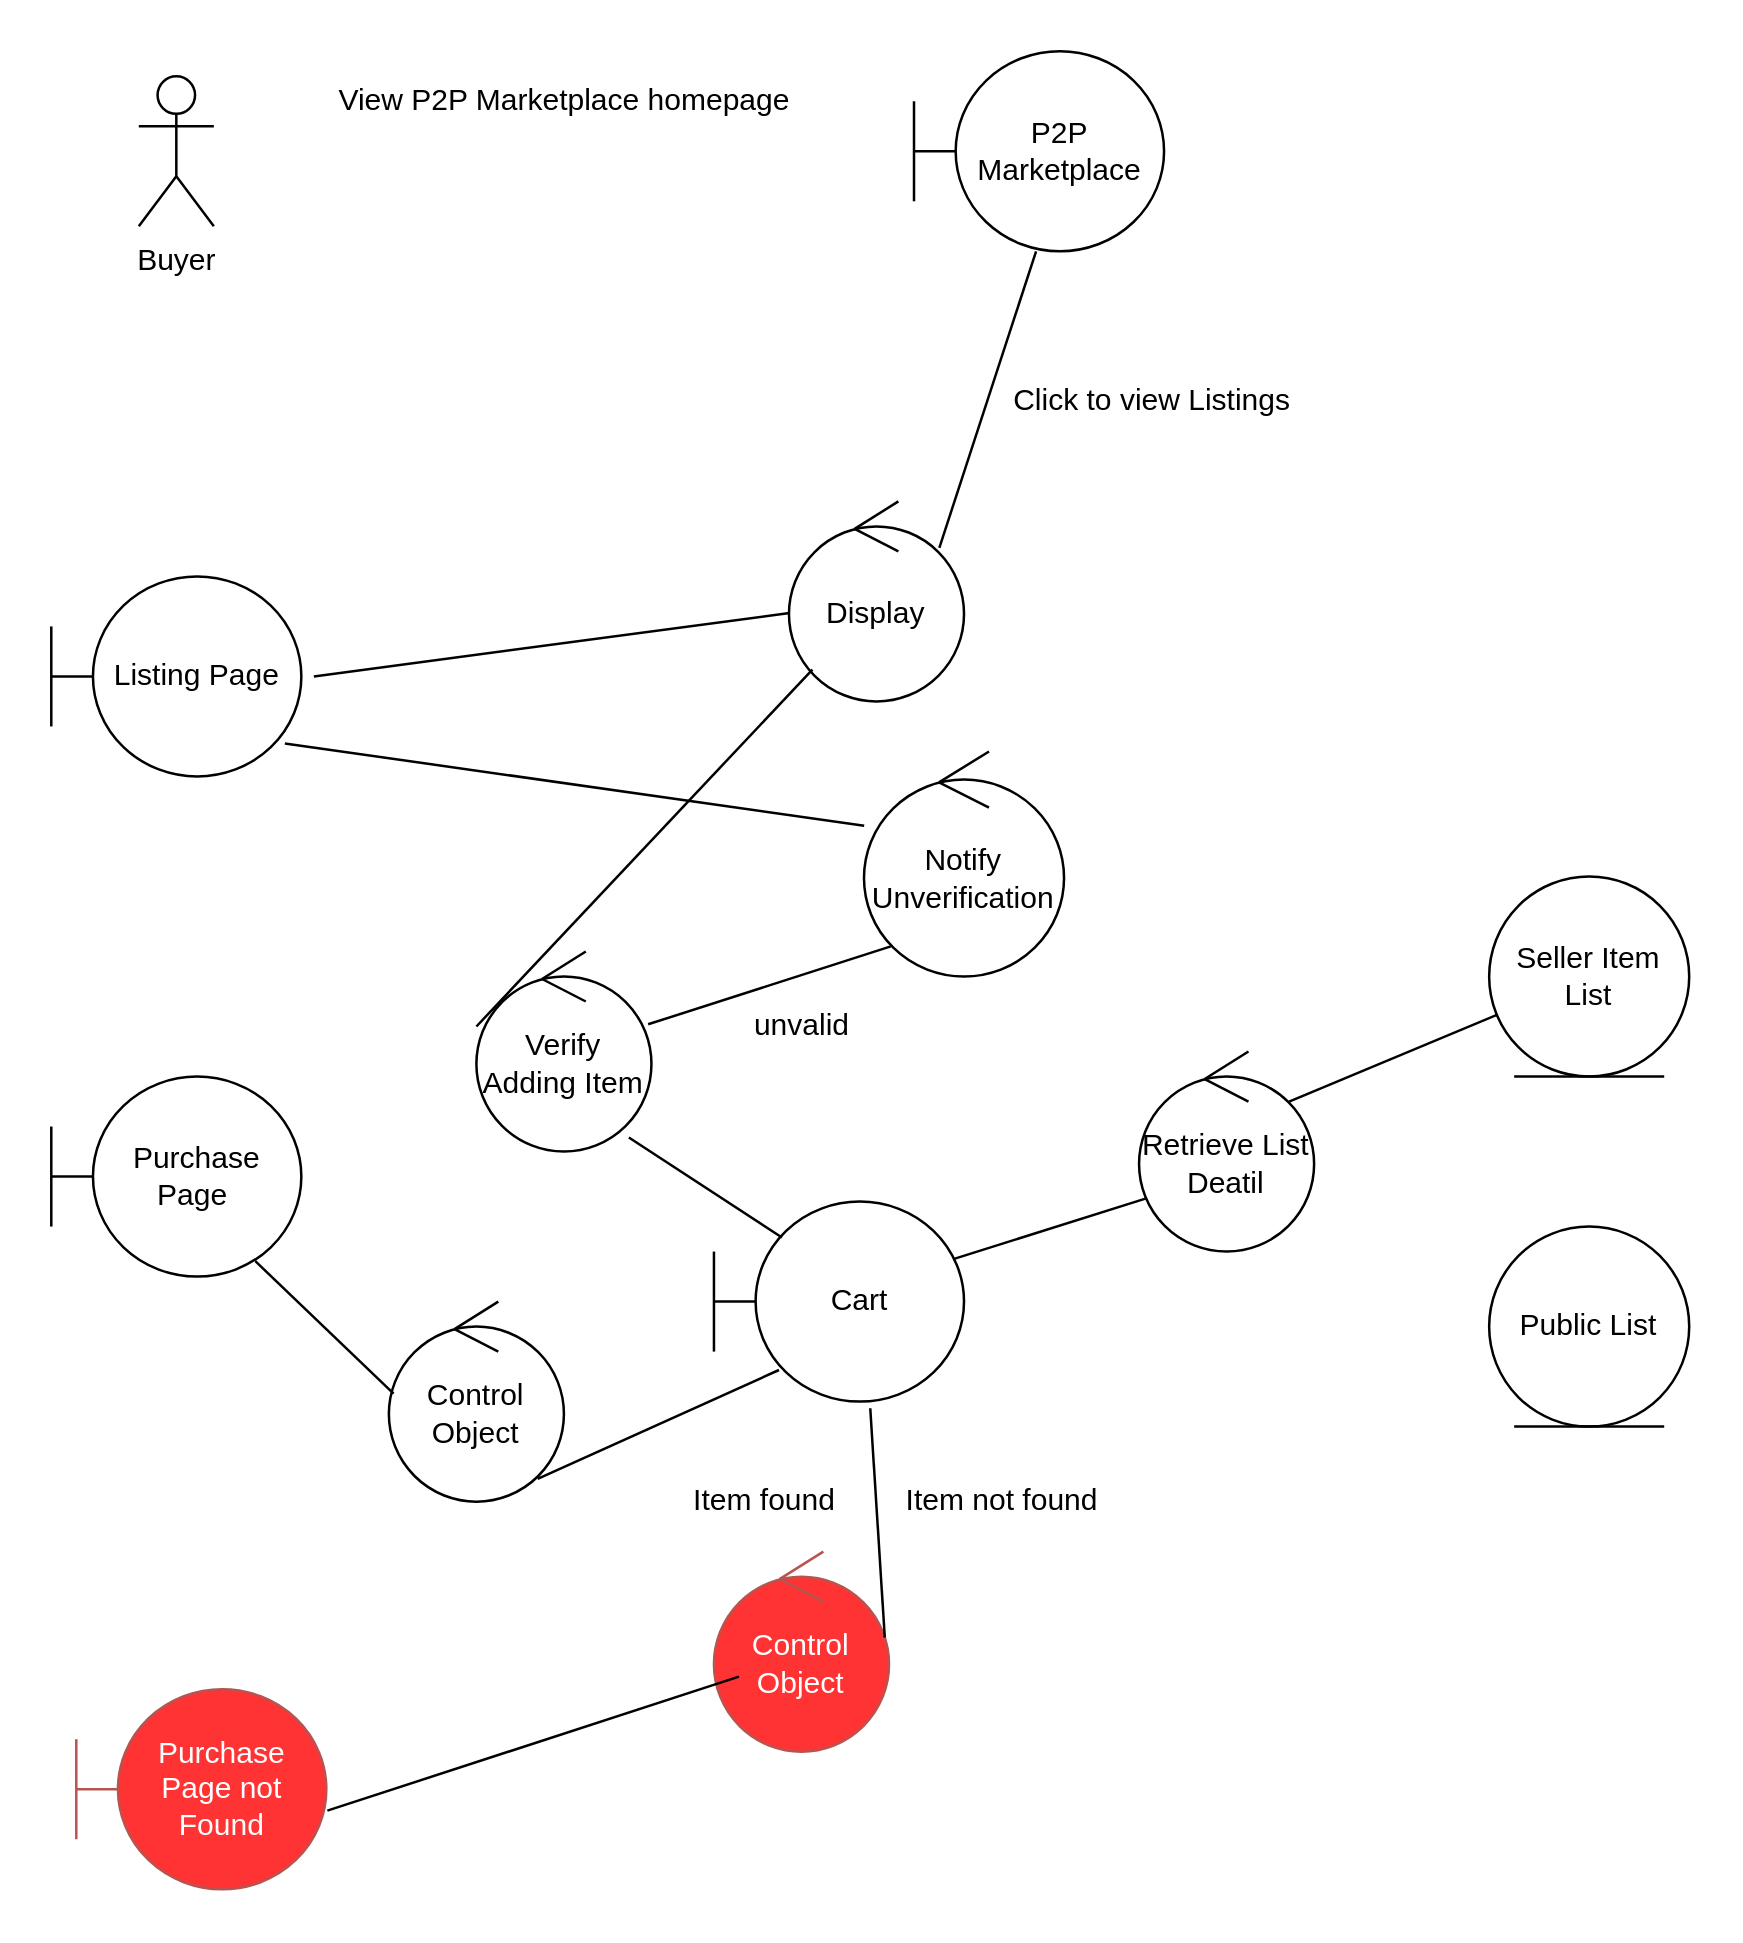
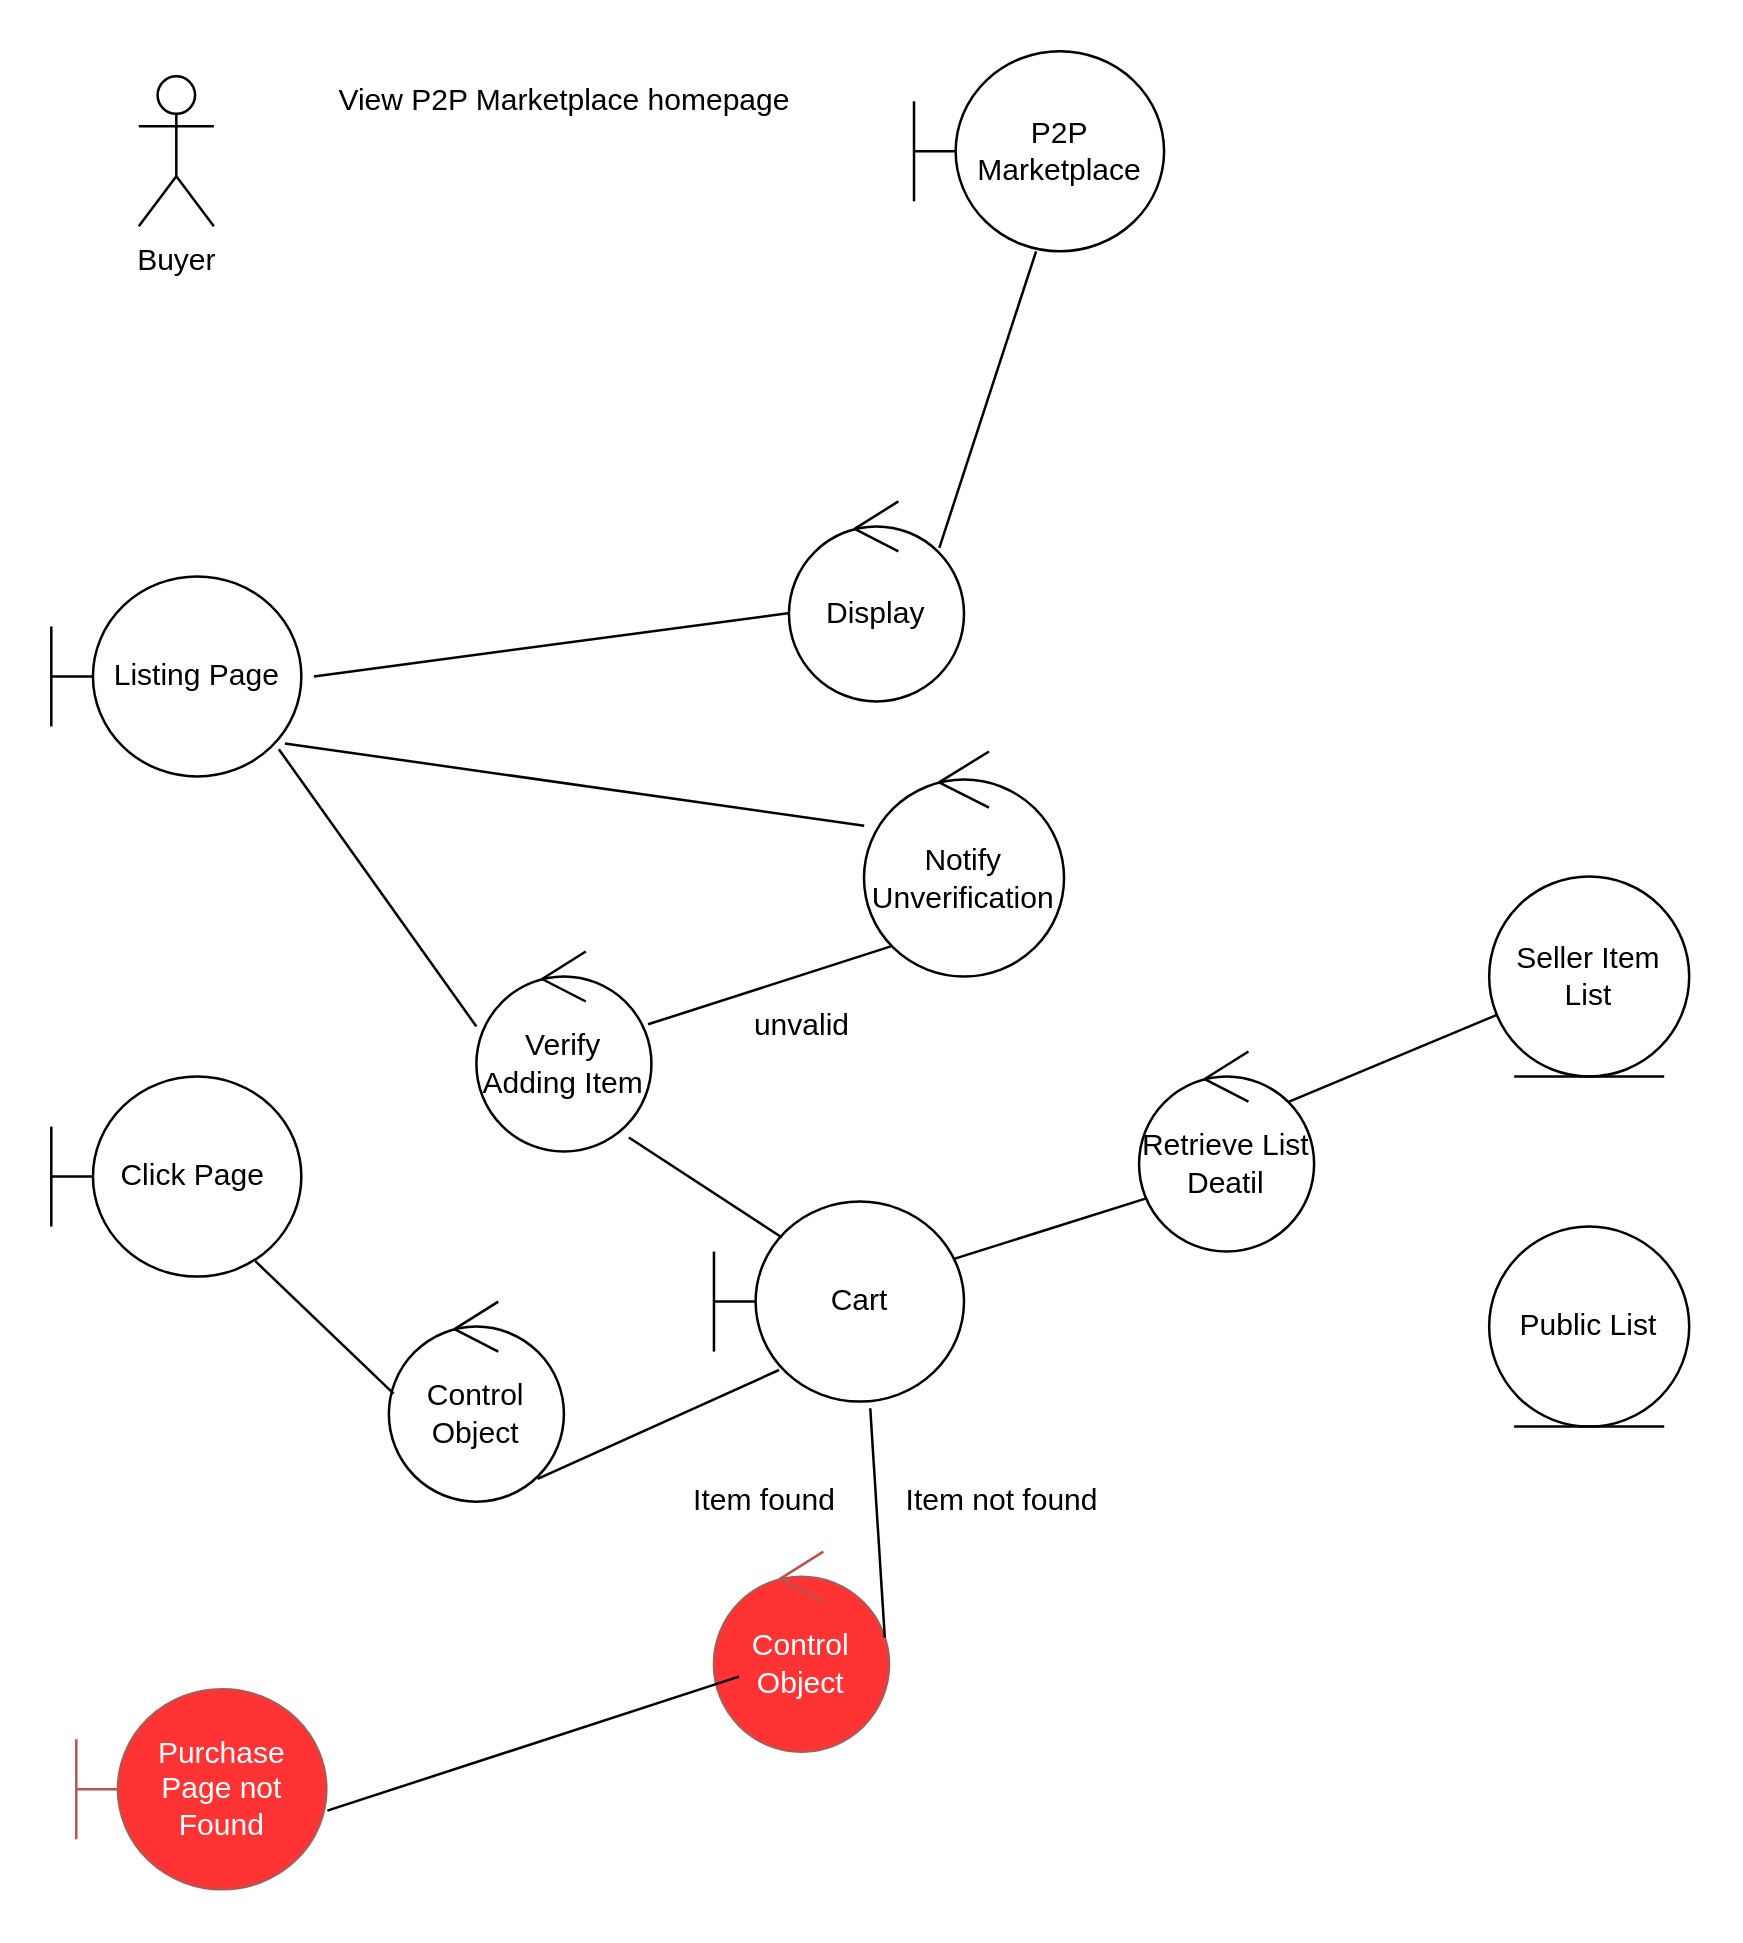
node "Click to view Listings": removed
edge "Display" -- "Verify Adding Item": now "Listing Page" -- "Verify Adding Item"
node "Purchase Page": label "Purchase Page" -> "Click Page"
